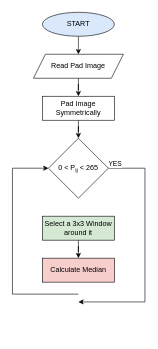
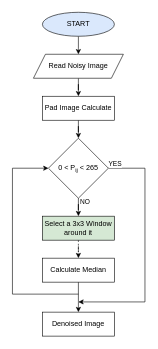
node "Read Pad Image": label "Read Pad Image" -> "Read Noisy Image"
node "Pad Image Symmetrically": label "Pad Image Symmetrically" -> "Pad Image Calculate"
edge "0 < Pij < 265" -> "Select a 3x3 Window around it": added, label "NO"
edge "Select a 3x3 Window around it" -> "Calculate Median": style solid -> dashed
node "Calculate Median": fillcolor #f8cecc -> #ffffff
edge "Calculate Median" -> "Denoised Image": added
node "Denoised Image": added
